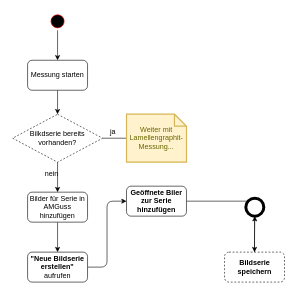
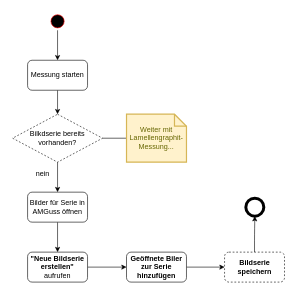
node "ja": removed
node "nein": moved (51, 174) -> (42, 174)
node "Geöffnete Biler zur Serie hinzufügen": moved (156, 201) -> (156, 267)
node "Bilder für Serie in AMGuss hinzufügen": label "Bilder für Serie in AMGuss hinzufügen" -> "Bilder für Serie in AMGuss öffnen"
